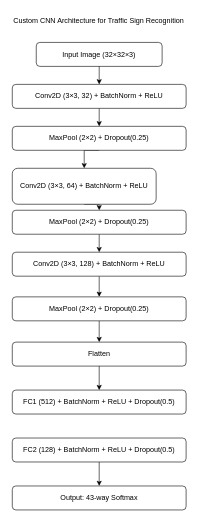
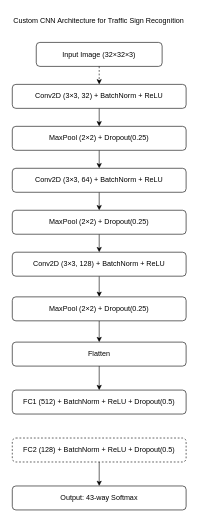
edge "Input Image (32×32×3)" -> "Conv2D (3×3, 32) + BatchNorm + ReLU": style solid -> dashed
node "Conv2D (3×3, 64) + BatchNorm + ReLU": size 144x36 -> 174x24
node "FC2 (128) + BatchNorm + ReLU + Dropout(0.5)": style solid -> dashed
